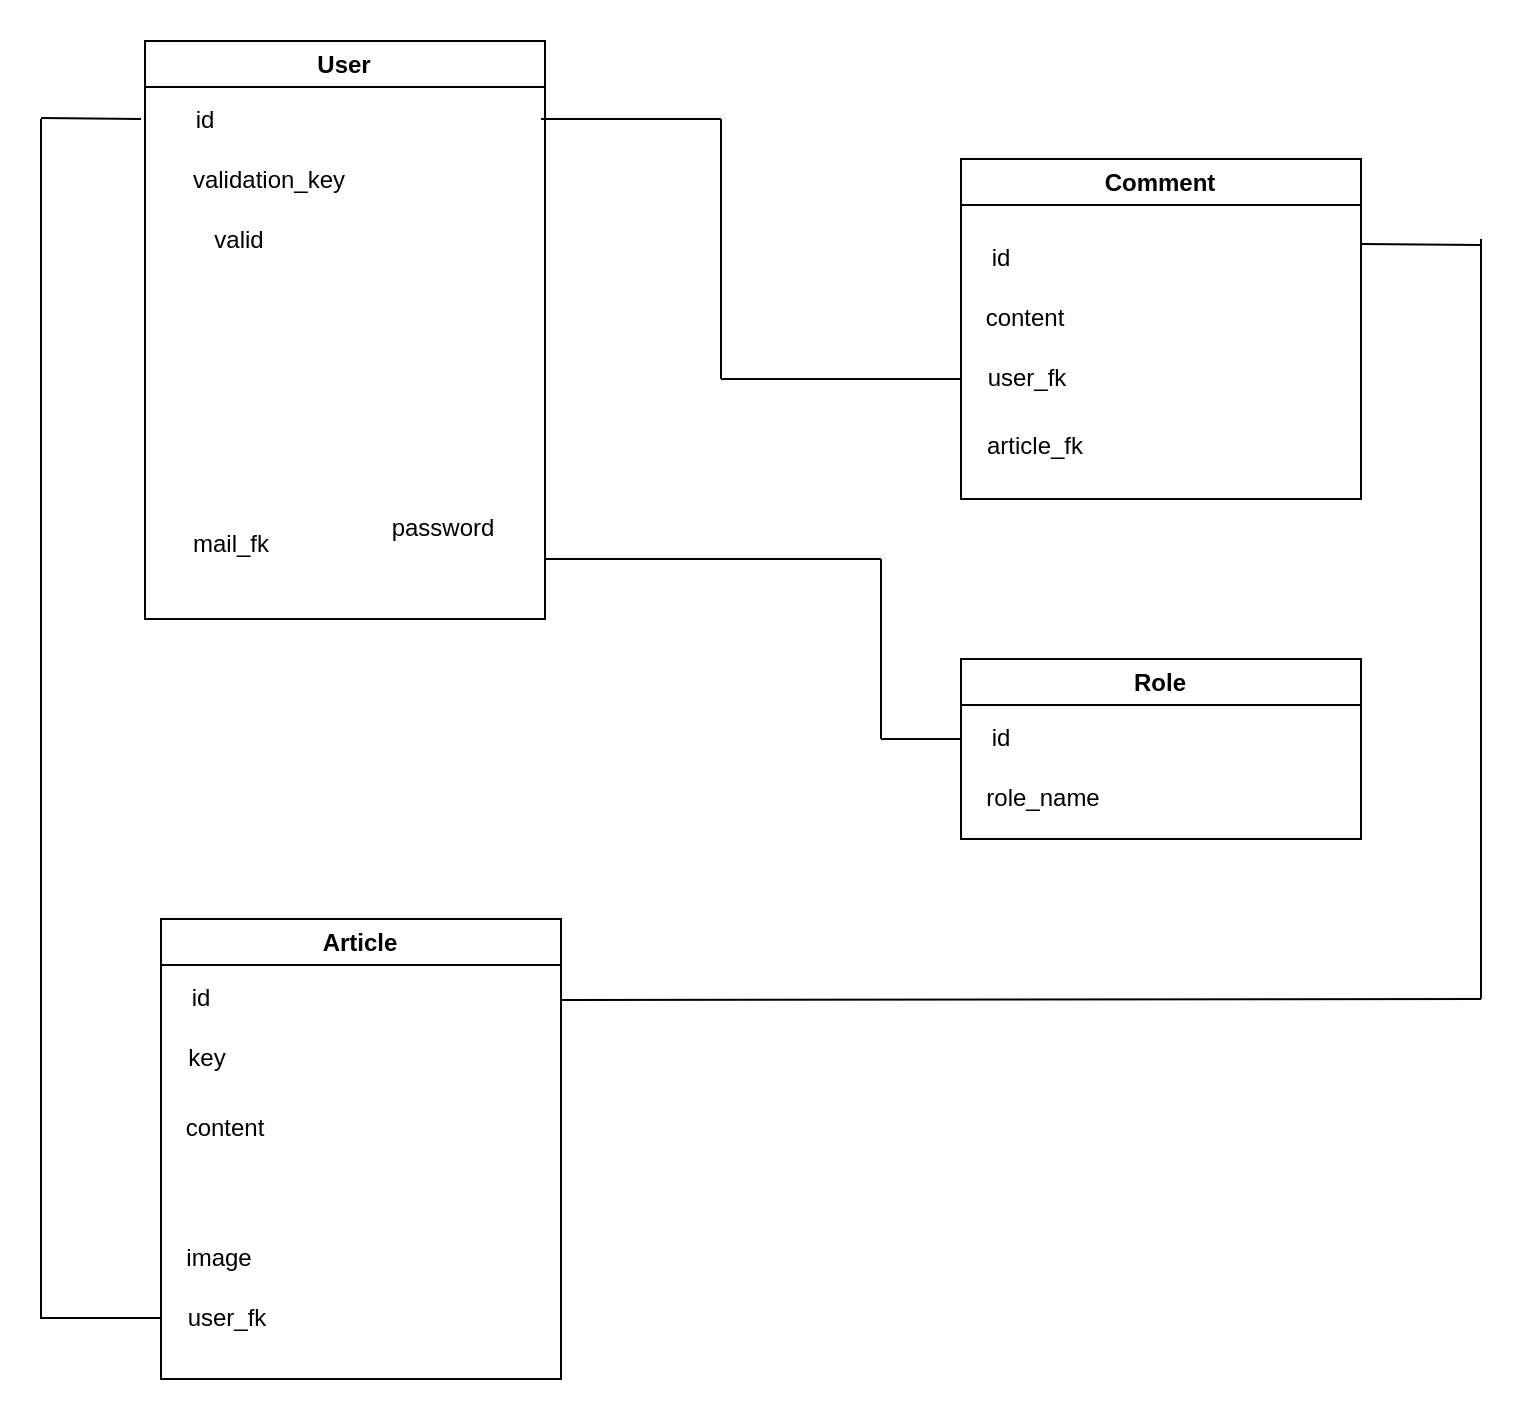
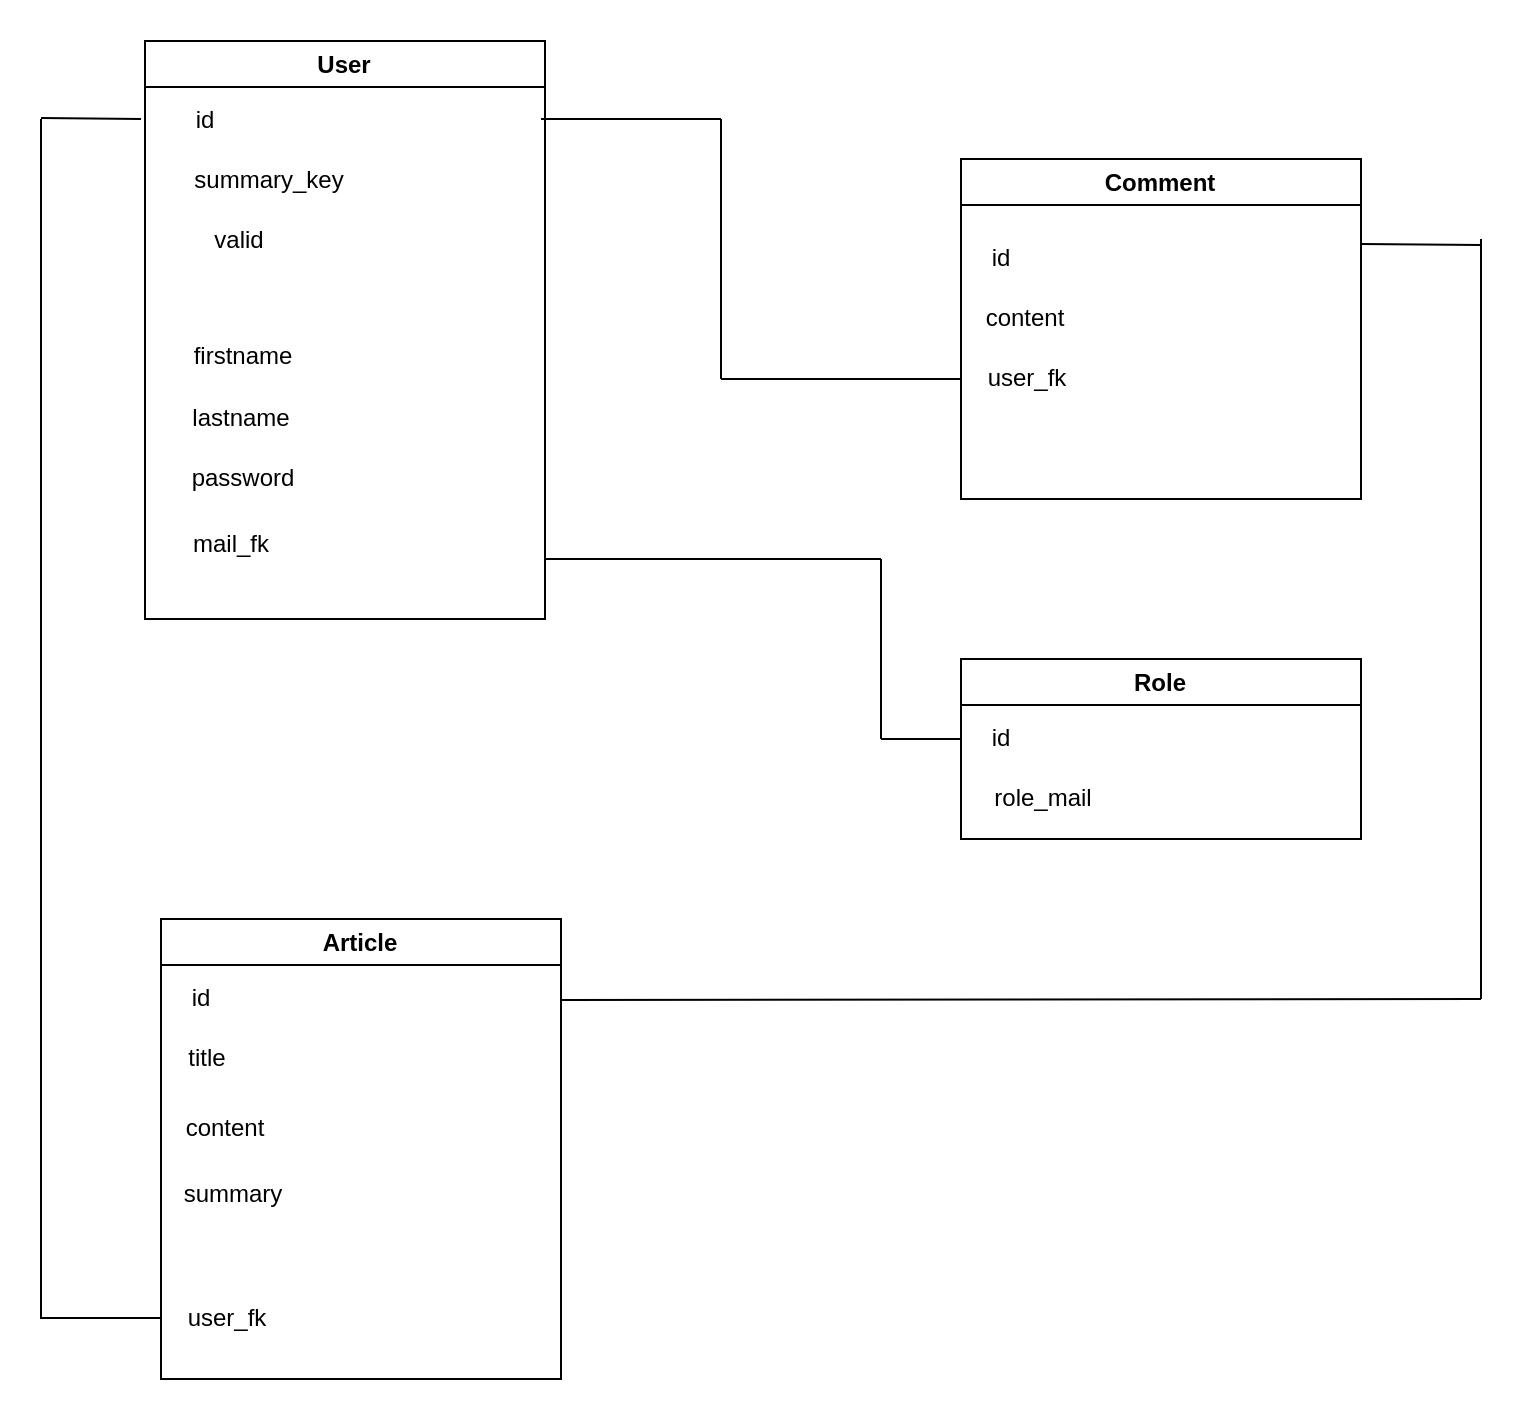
node "validation_key": label "validation_key" -> "summary_key"
node "firstname": added
node "lastname": added
node "article_fk": removed
node "password": moved (443, 529) -> (243, 479)
node "role_name": label "role_name" -> "role_mail"
node "key": label "key" -> "title"
node "summary": added
node "image": removed
